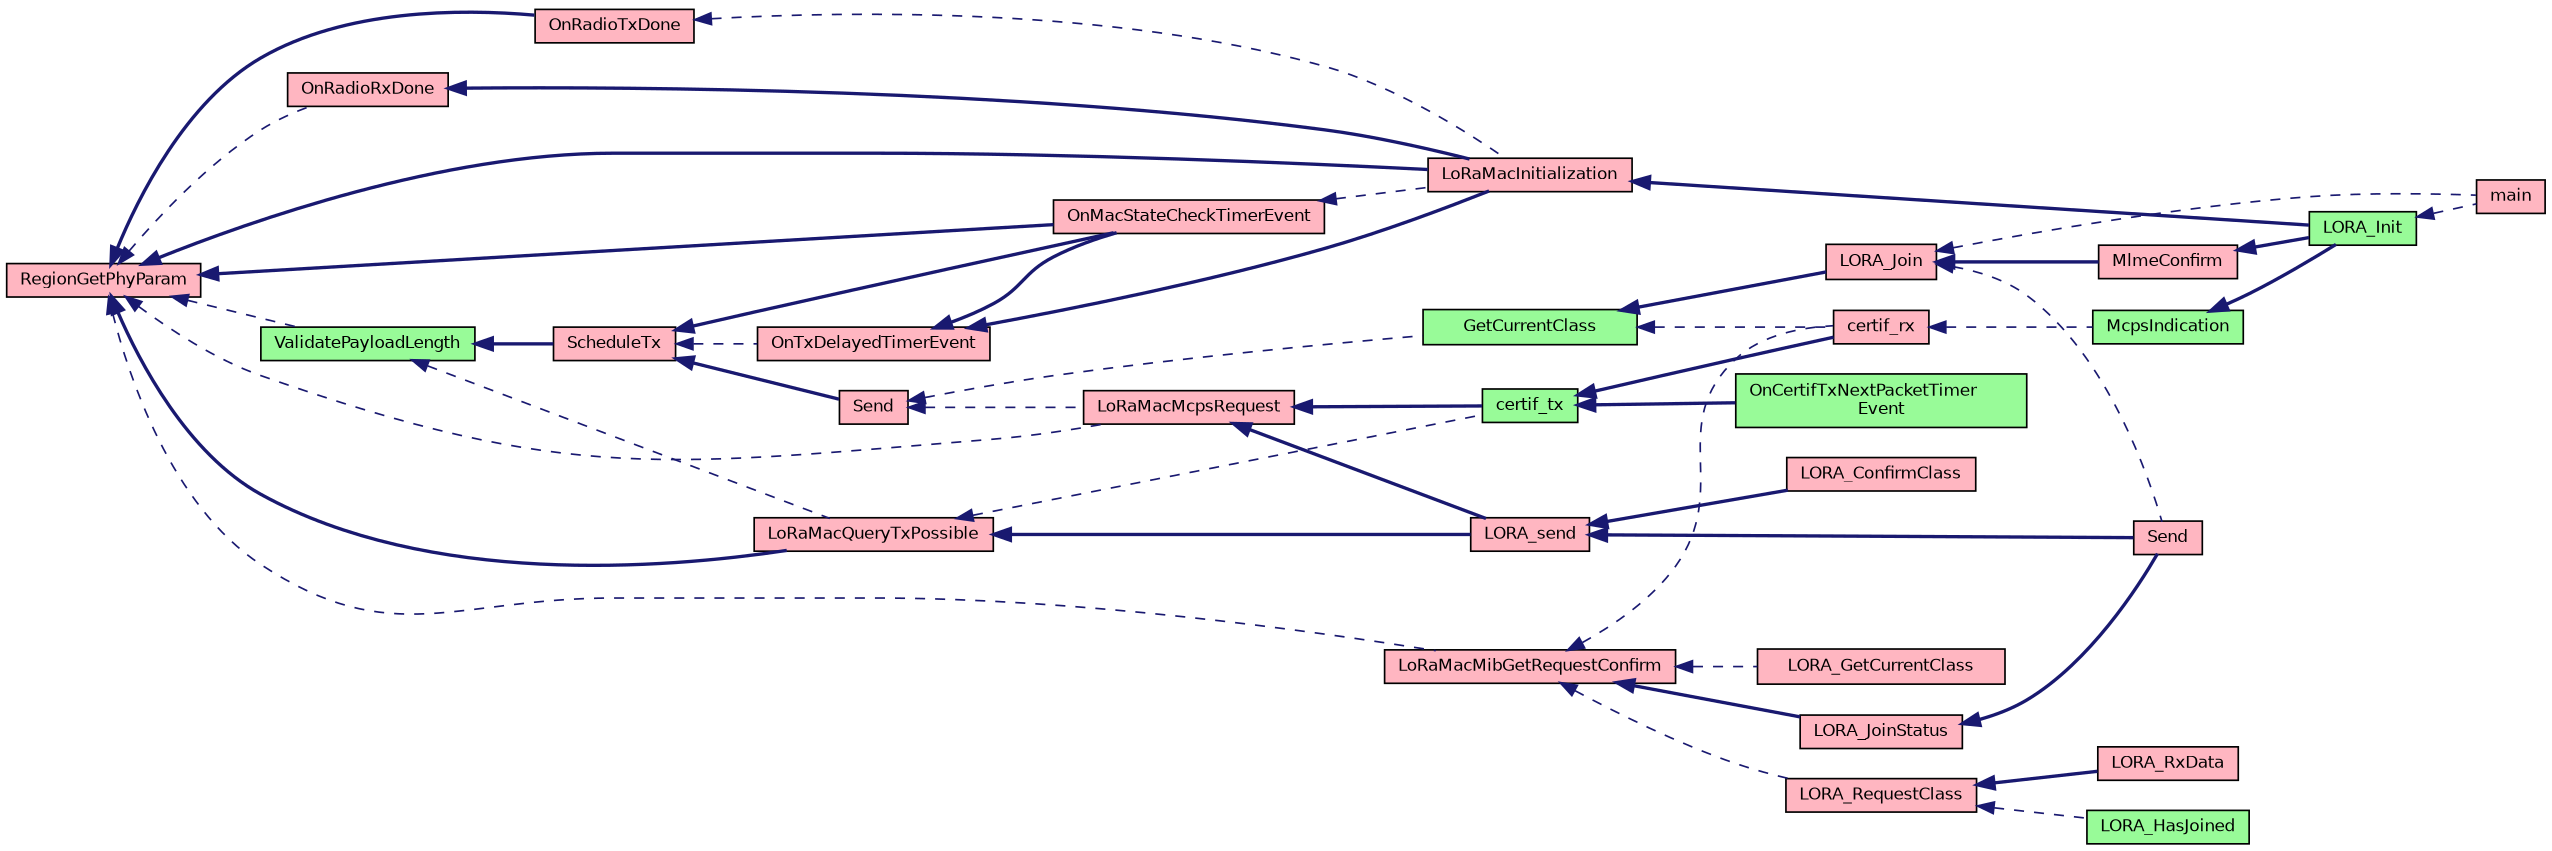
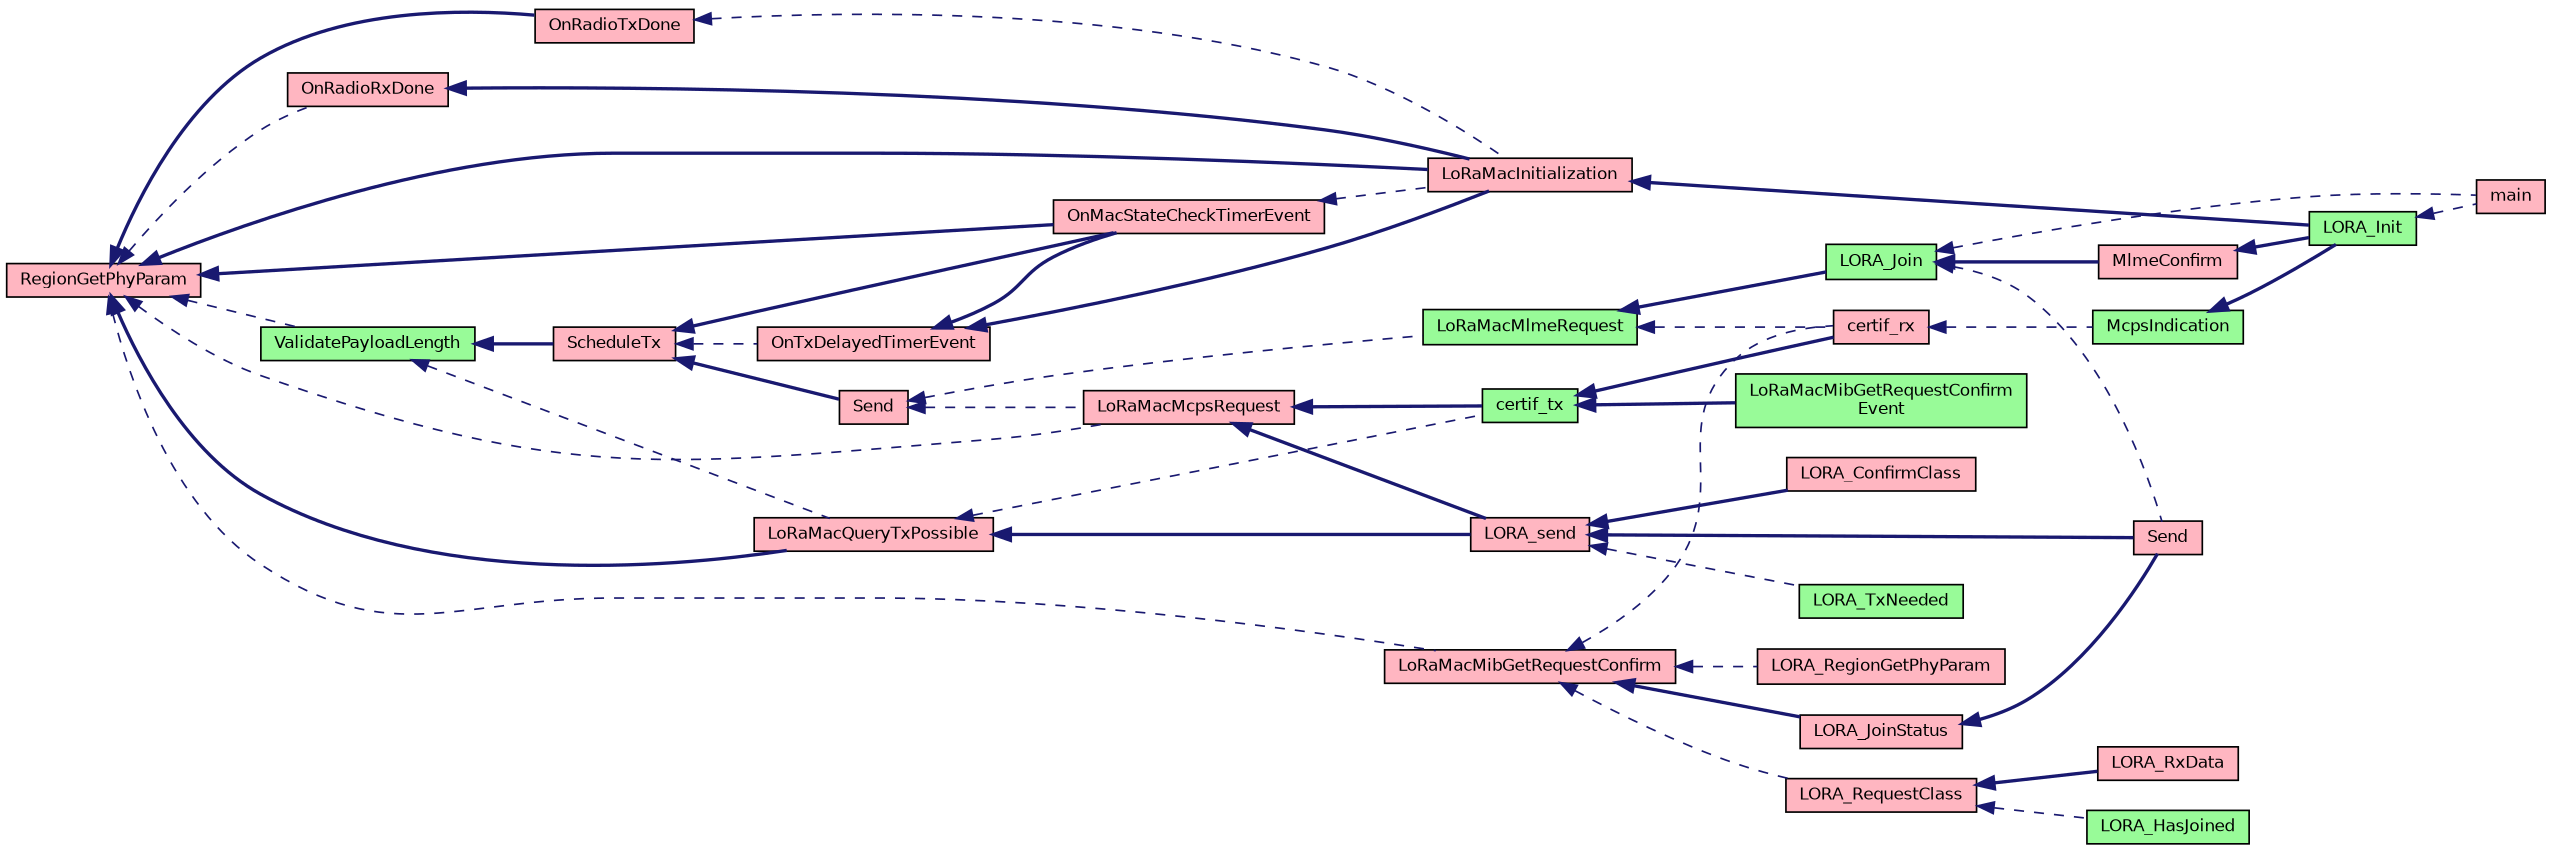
node "LORA_Join": fillcolor lightpink -> palegreen
node "GetCurrentClass": label "GetCurrentClass" -> "LoRaMacMlmeRequest"
node "OnCertifTxNextPacketTimer Event": label "OnCertifTxNextPacketTimer Event" -> "LoRaMacMibGetRequestConfirm Event"
node "LORA_TxNeeded": added
node "LORA_GetCurrentClass": label "LORA_GetCurrentClass" -> "LORA_RegionGetPhyParam"
